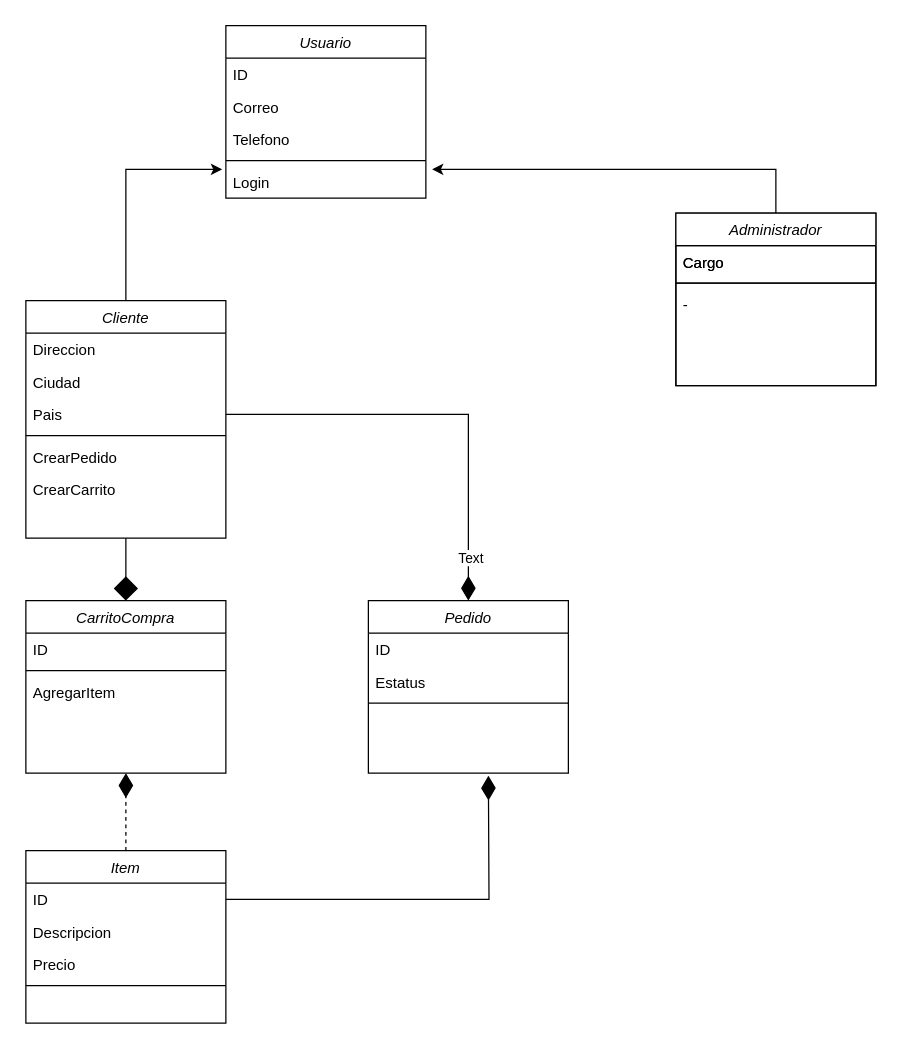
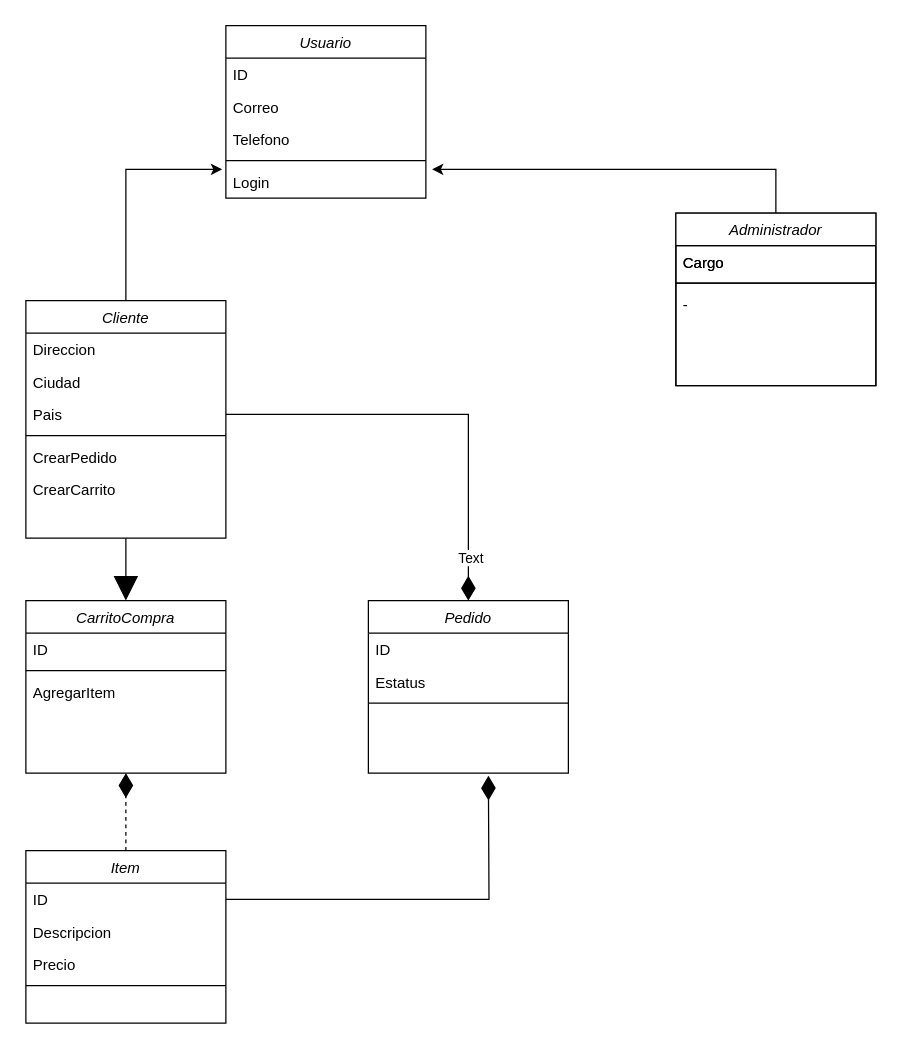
edge "Cliente" -> "CarritoCompra": arrowhead diamond -> block
